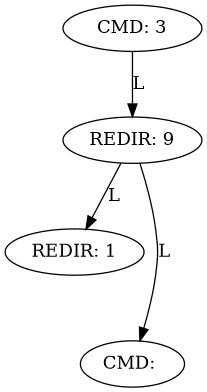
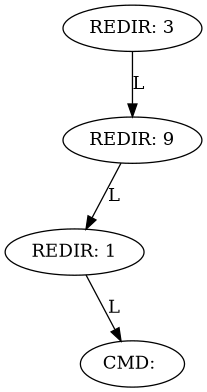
node "CMD: 3": label "CMD: 3" -> "REDIR: 3"
edge "REDIR: 9" -> "CMD:": now "REDIR: 1" -> "CMD:"
